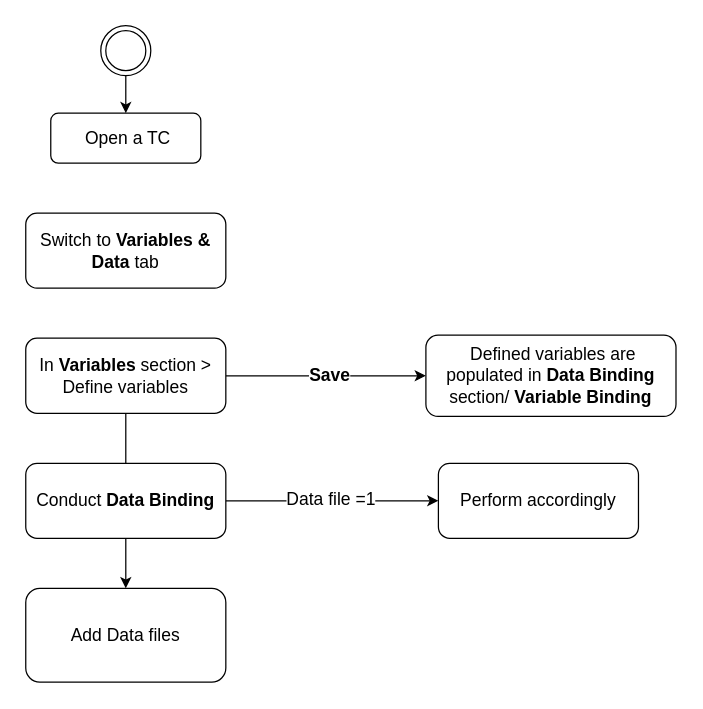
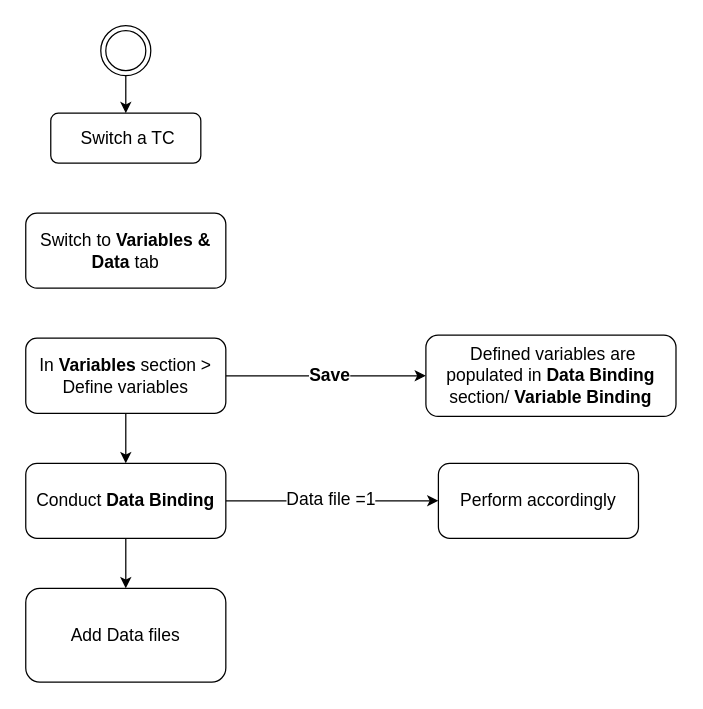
node "Open a TC": label "Open a TC" -> "Switch a TC"
edge "In Variables section > Define variables" -- "Conduct Data Binding": arrowhead none -> classic
